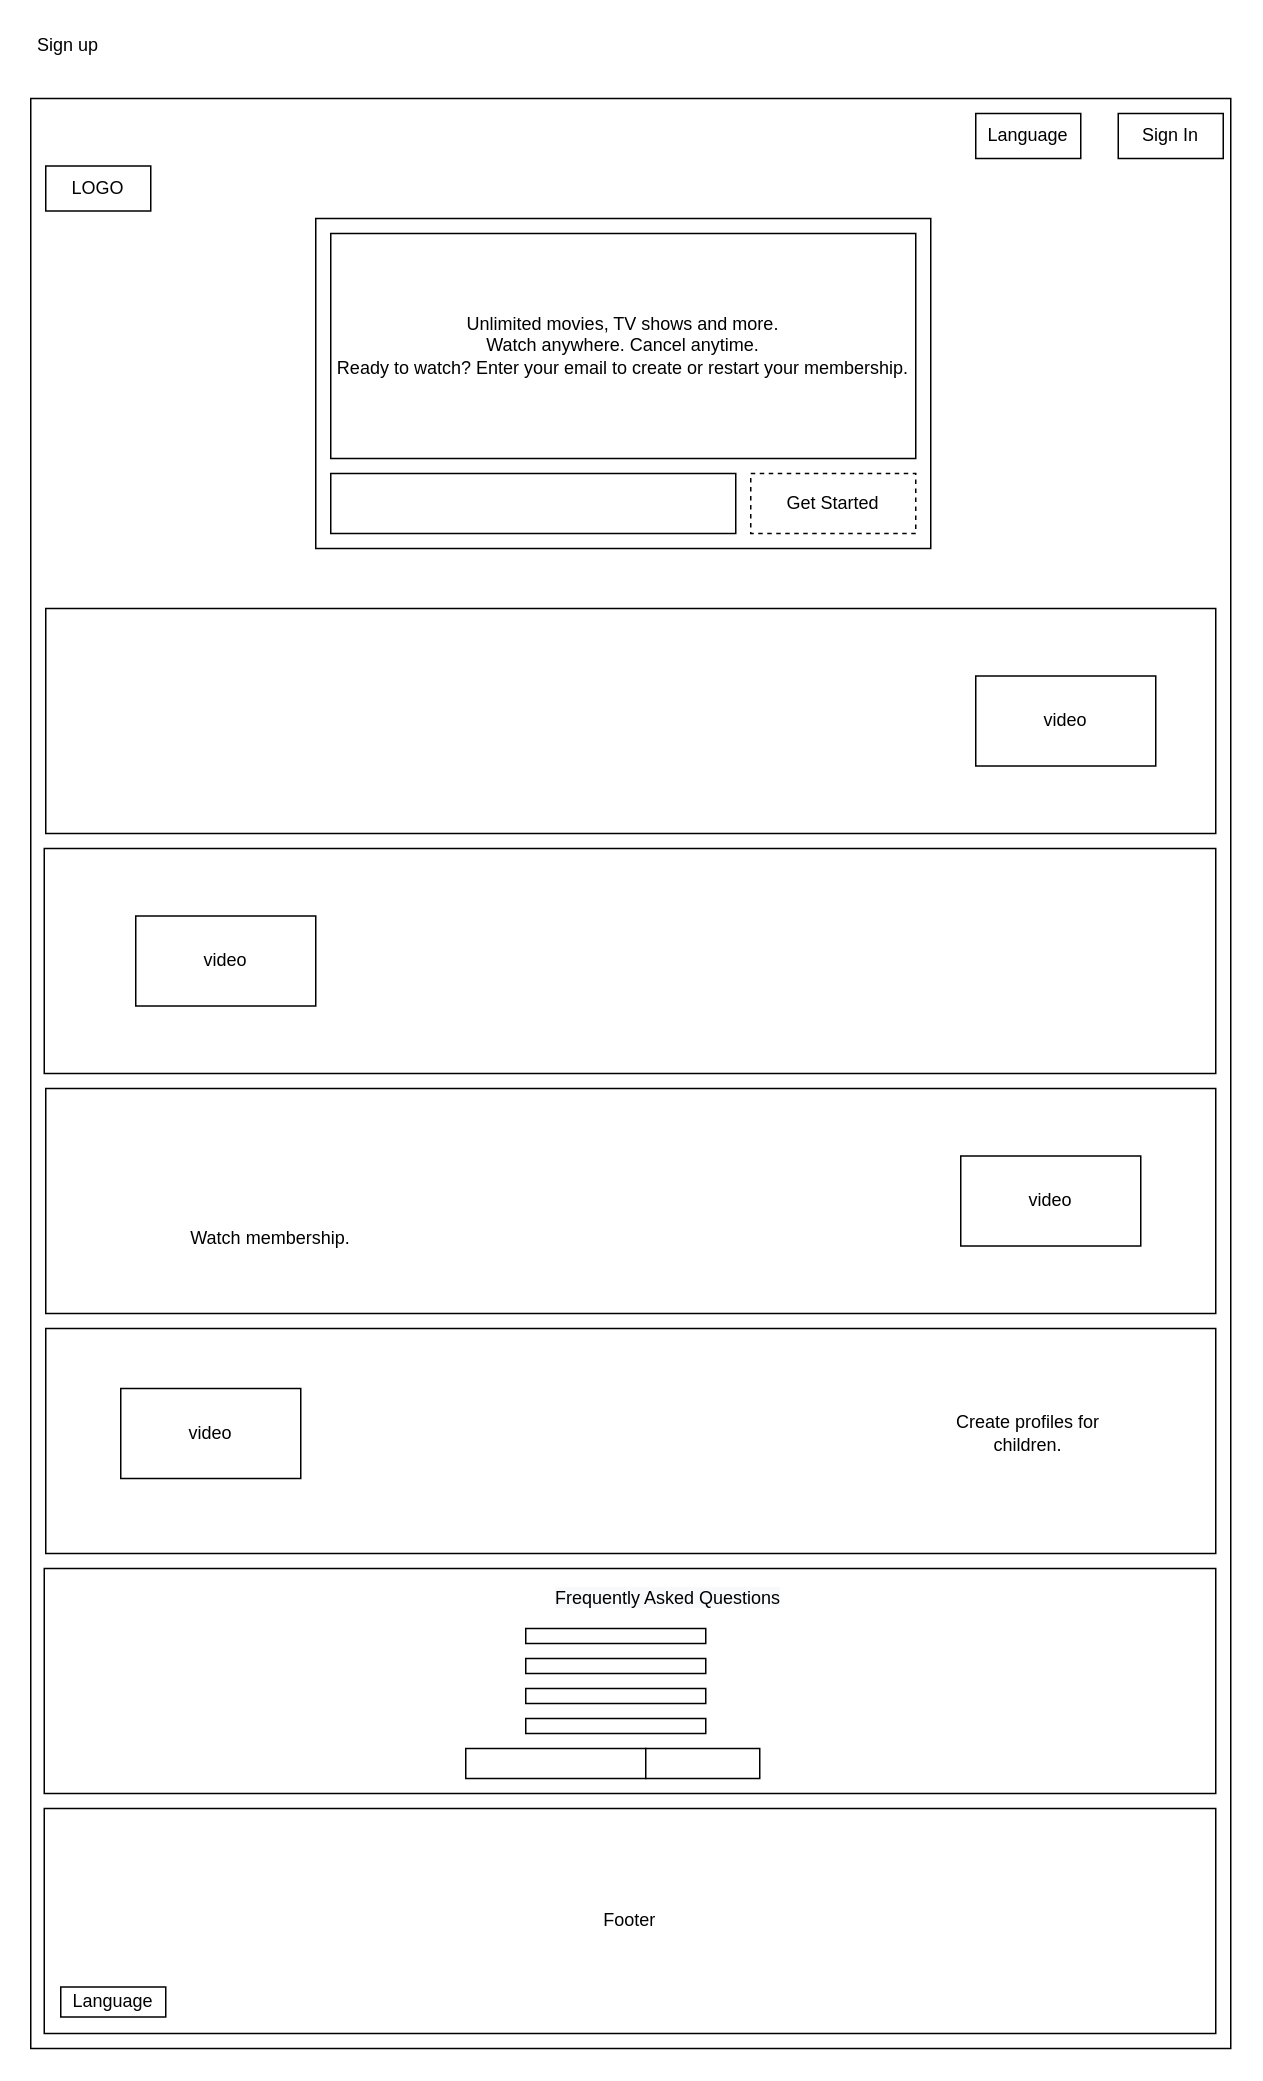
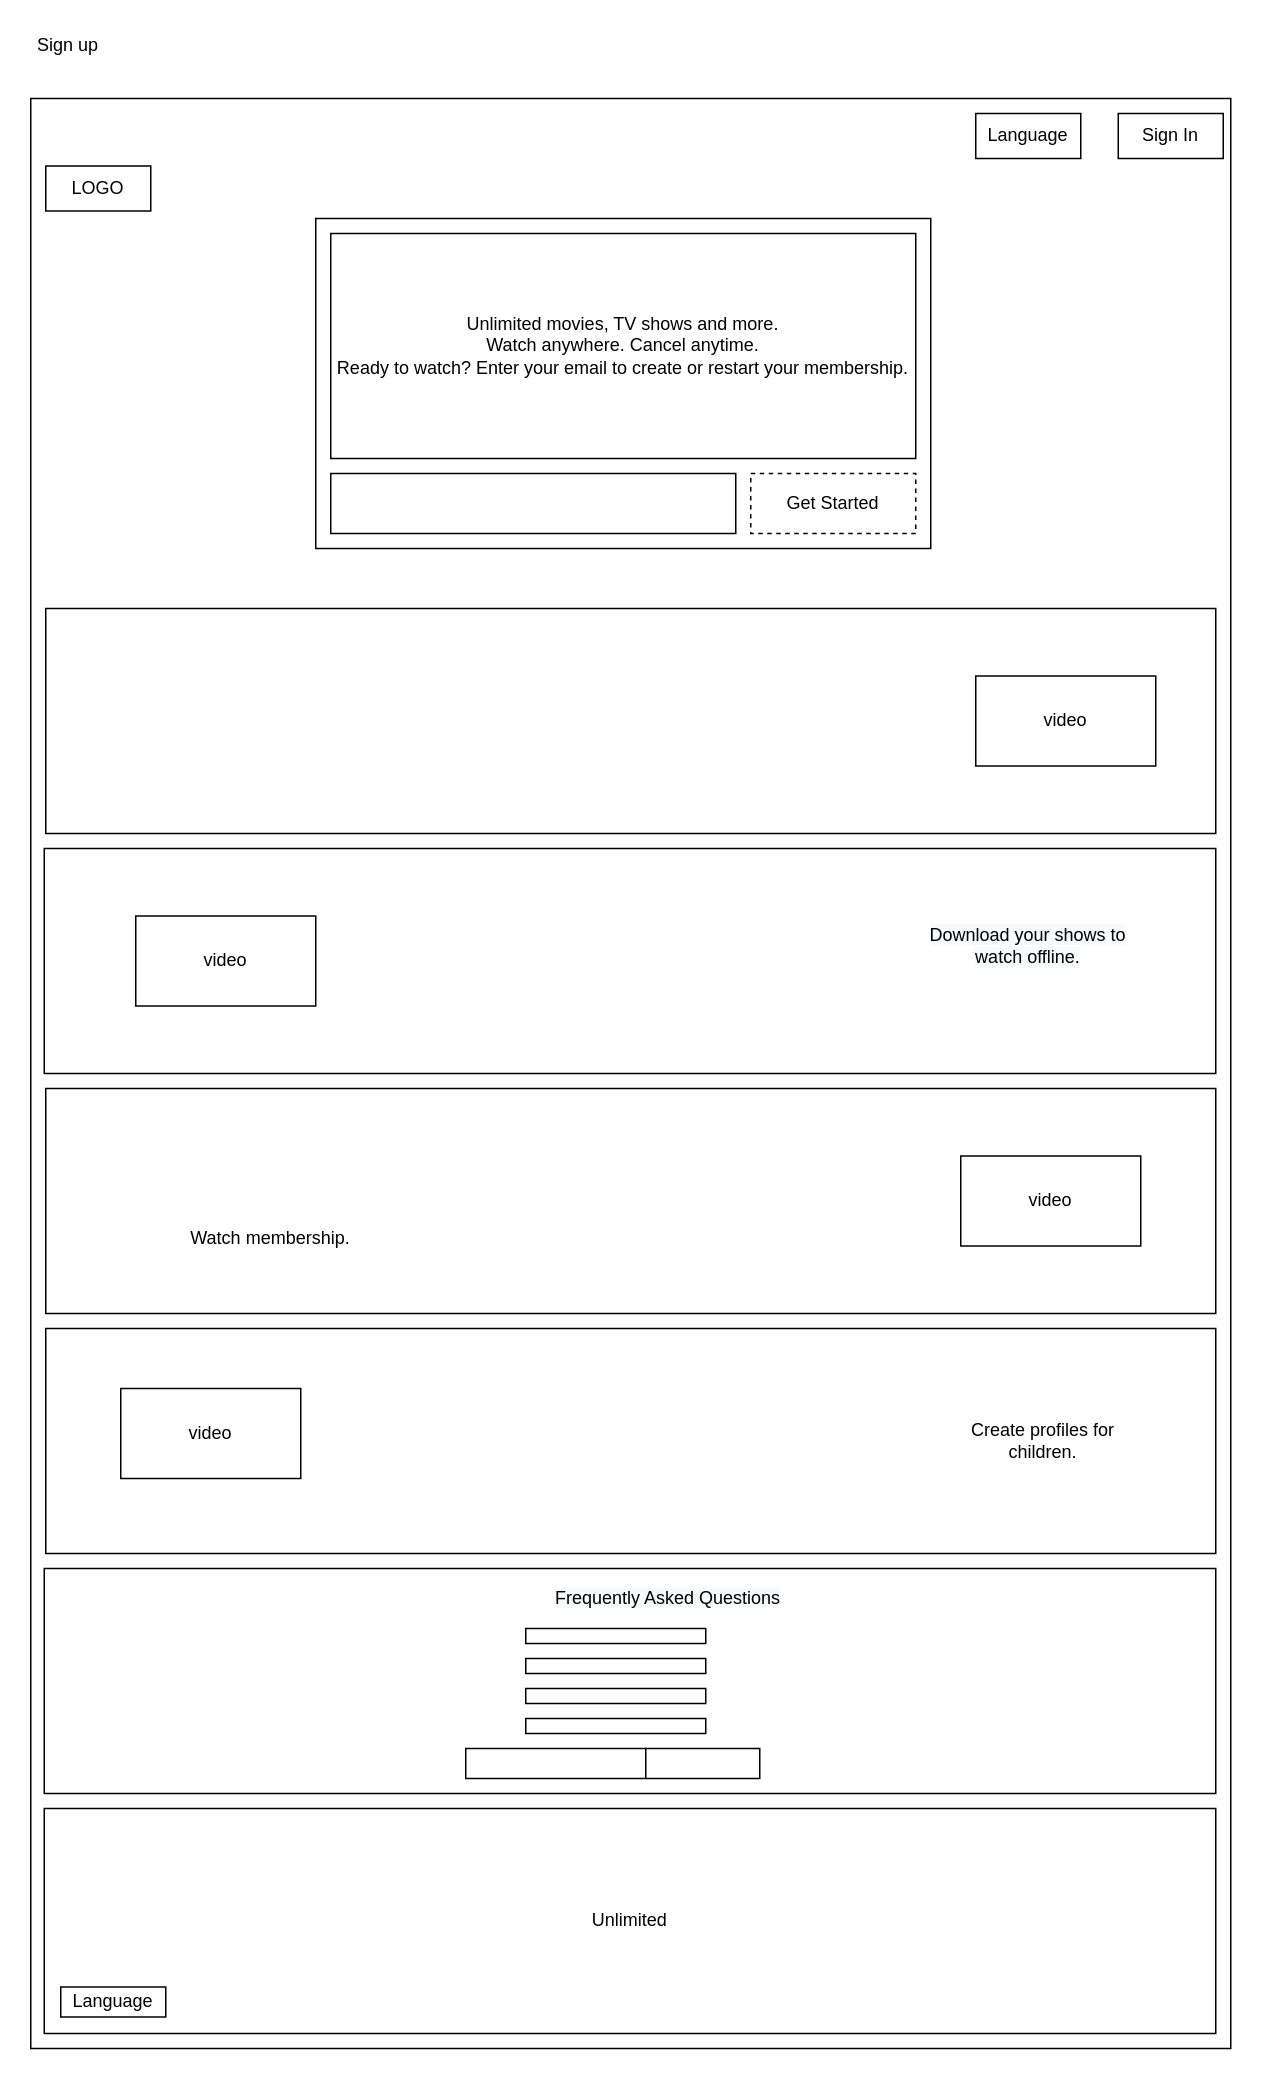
node "Download your shows to watch offline.": added
node "Create profiles for children.": moved (1028, 1433) -> (1043, 1441)
node "Footer": label "Footer" -> "Unlimited"
